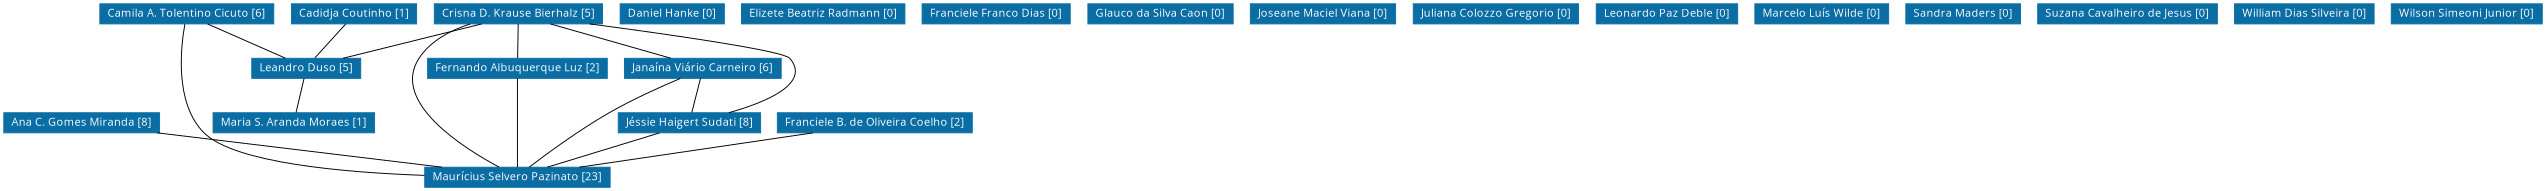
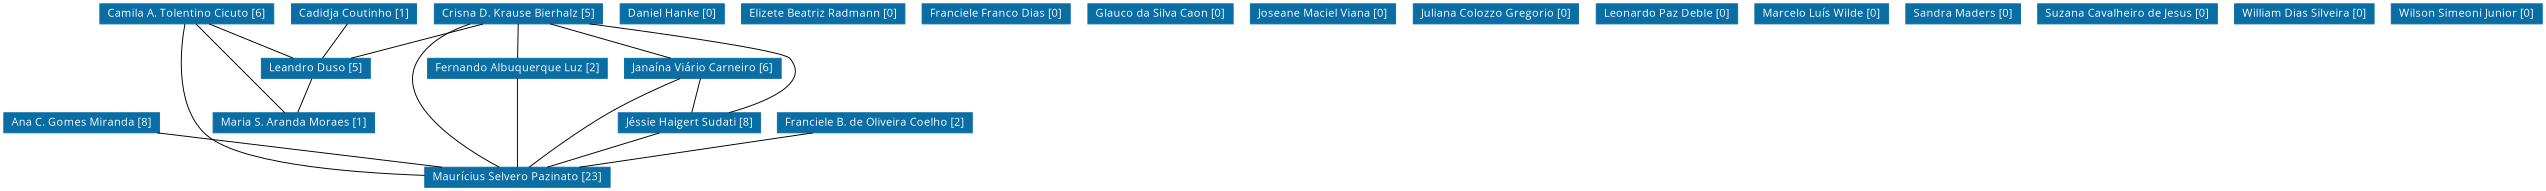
edge "Camila A. Tolentino Cicuto [6]" -- "Maria S. Aranda Moraes [1]": added
